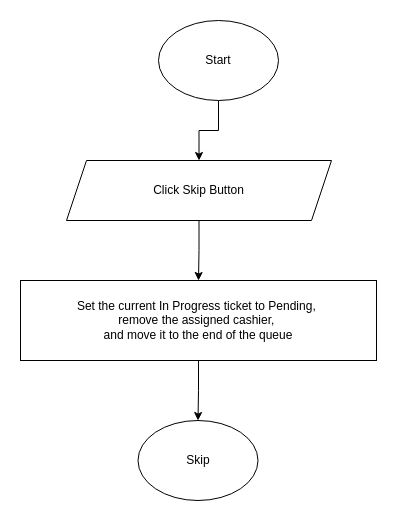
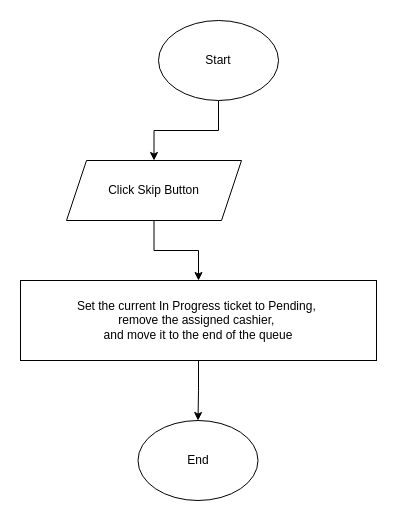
node "Click Skip Button": size 265x60 -> 175x60
node "Skip": label "Skip" -> "End"
